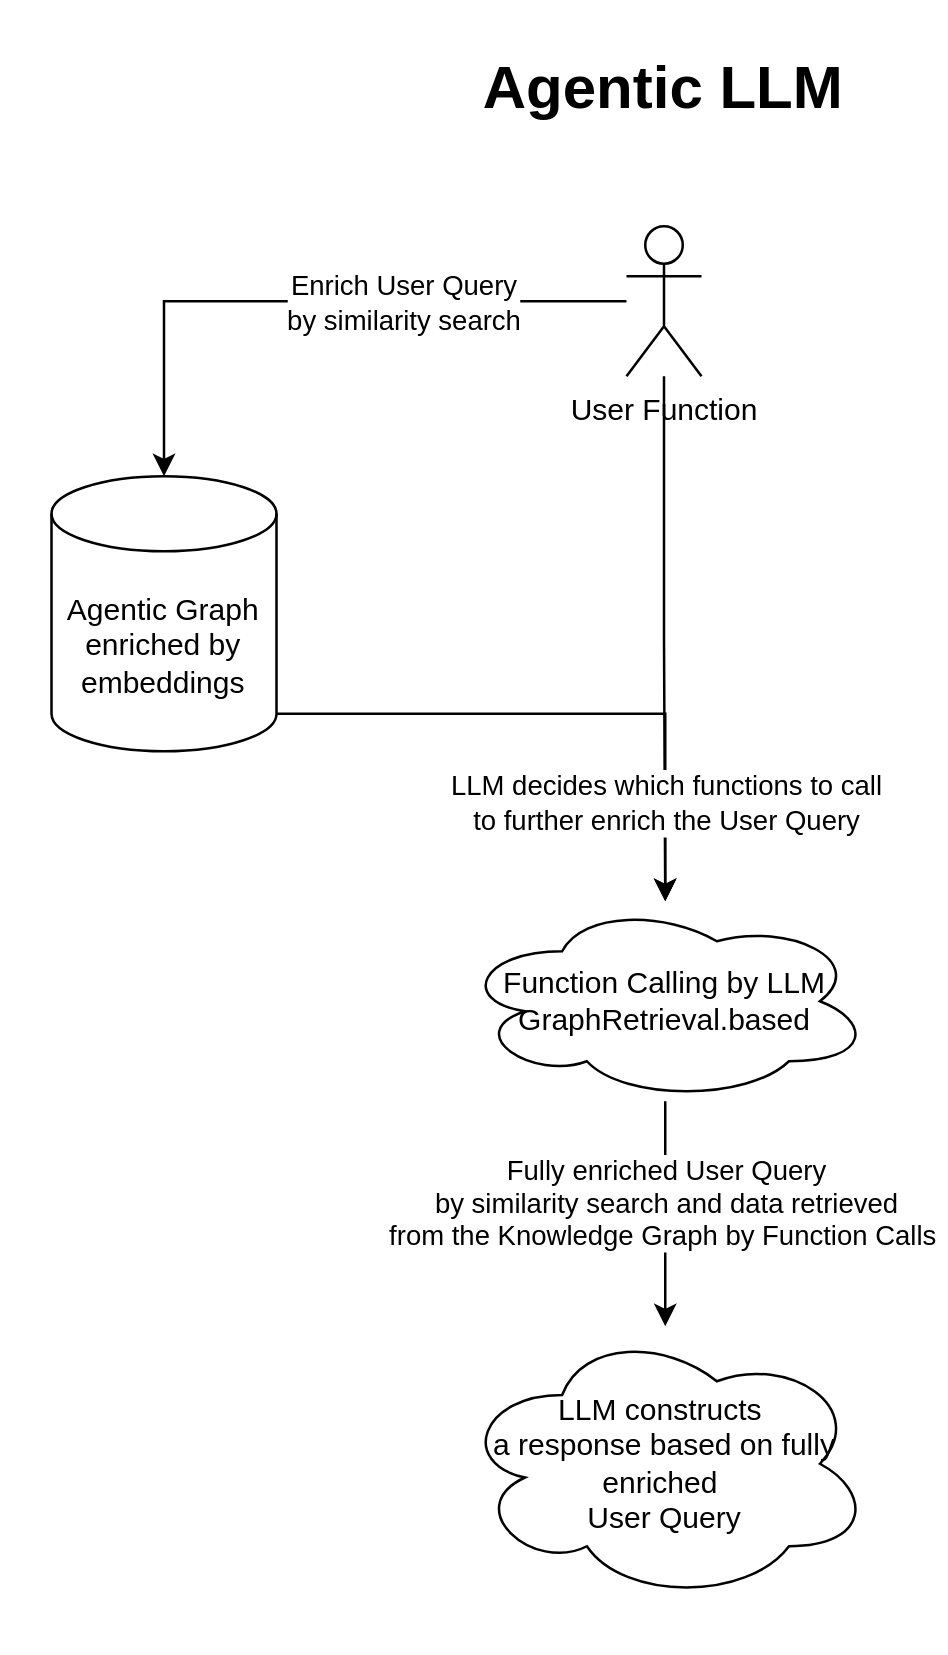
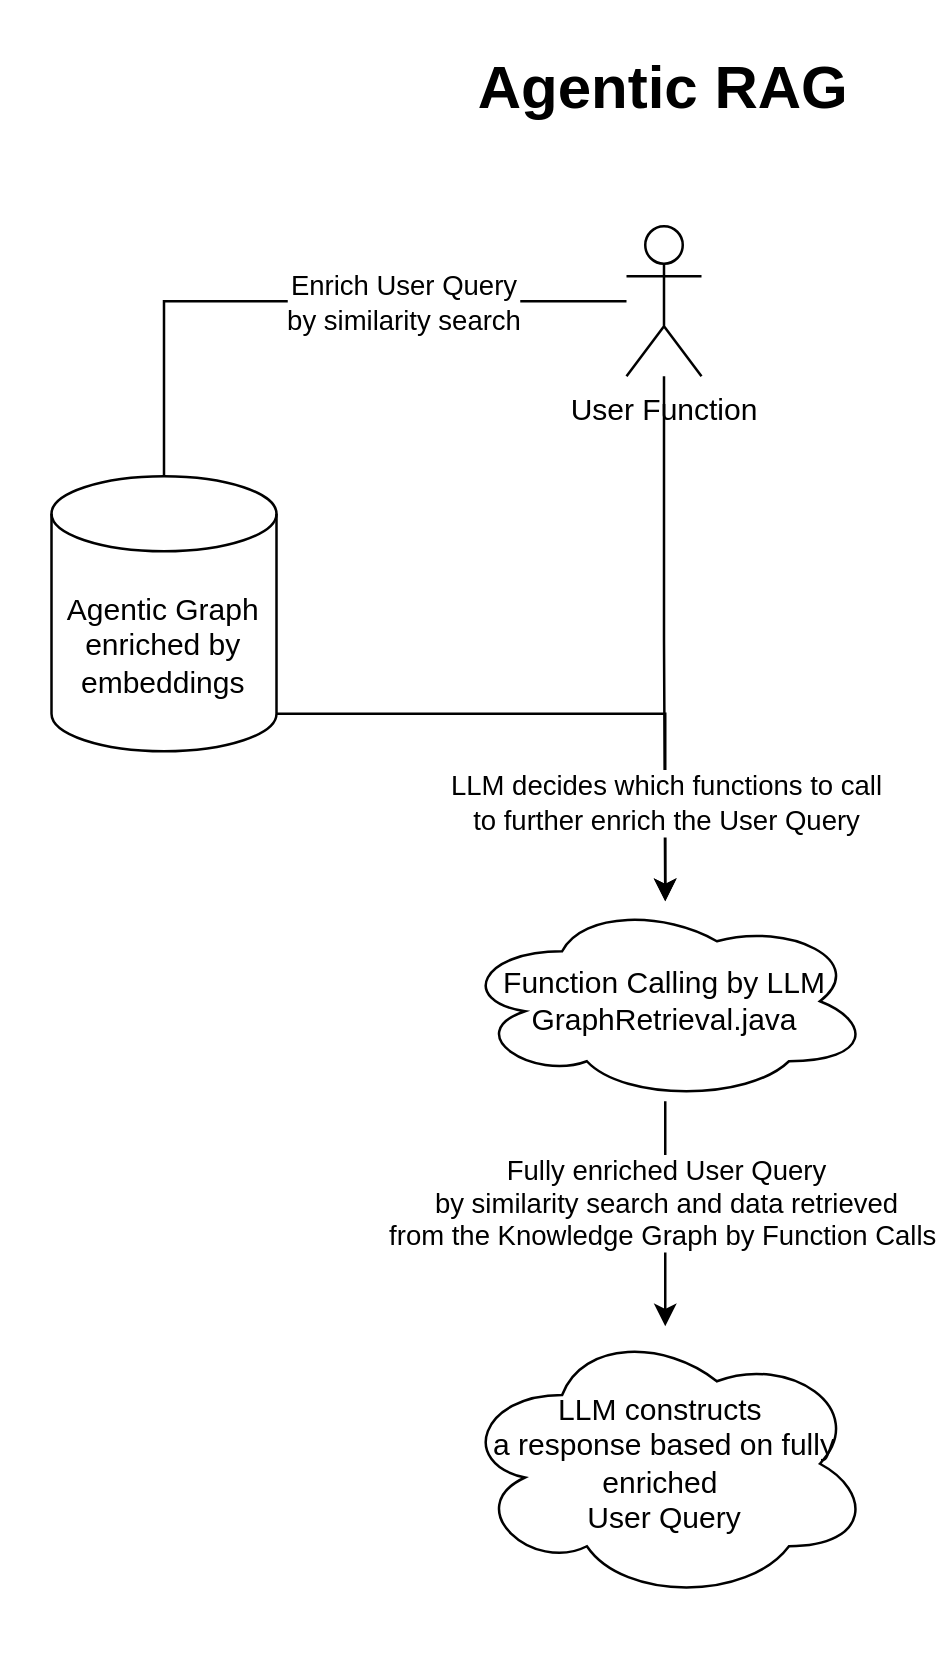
node "Agentic LLM": label "Agentic LLM" -> "Agentic RAG"
edge "User Function" -> "Agentic Graph enriched by embeddings": arrowhead classic -> none
node "Function Calling by LLM GraphRetrieval.based": label "Function Calling by LLM GraphRetrieval.based" -> "Function Calling by LLM GraphRetrieval.java"
